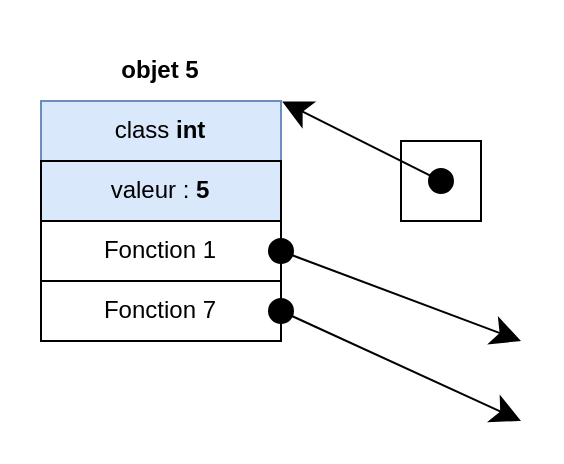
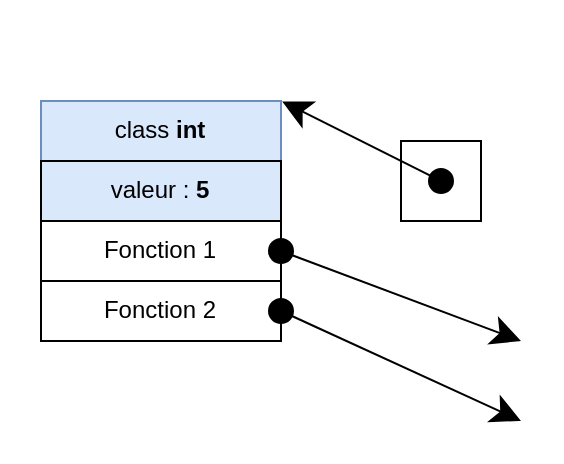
node "objet 5": removed
node "Fonction 7": label "Fonction 7" -> "Fonction 2"
